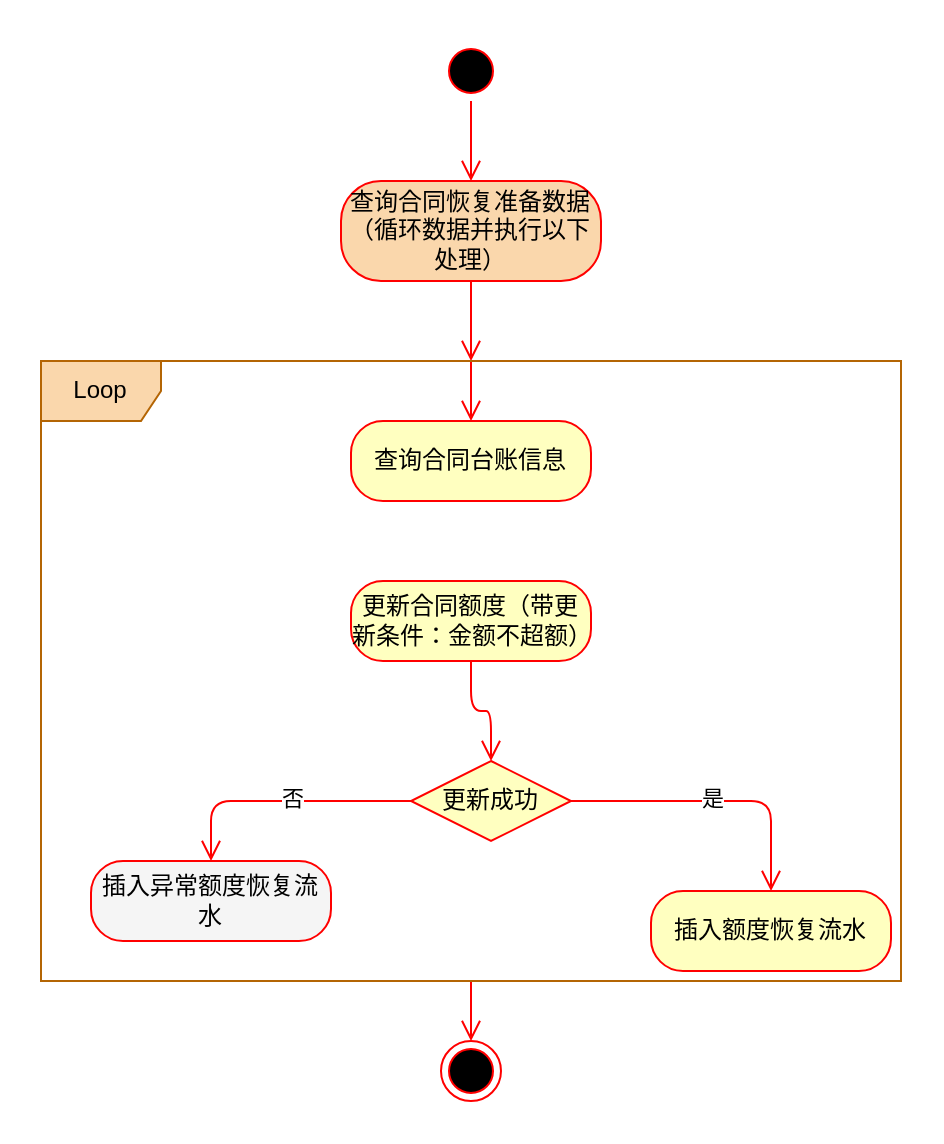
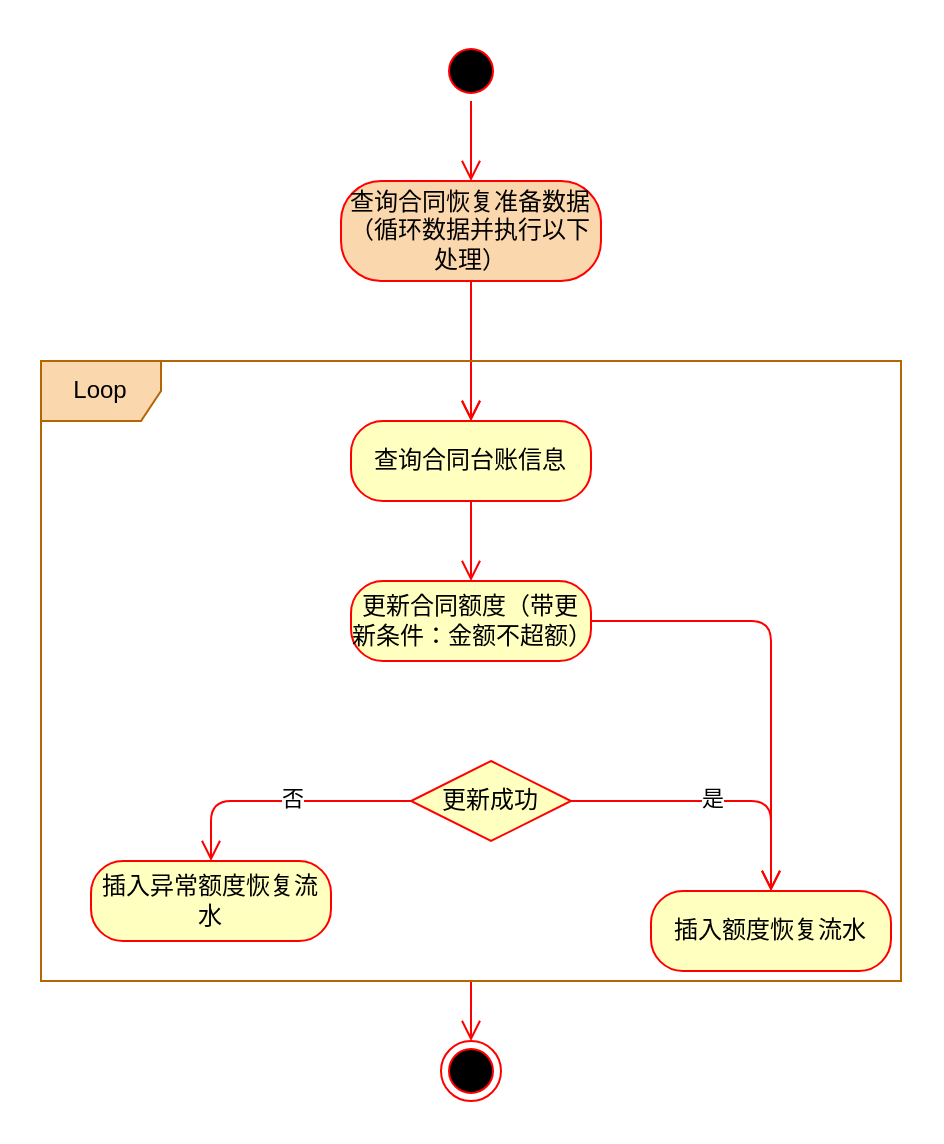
edge "查询合同恢复准备数据（循环数据并执行以下处理）" -> "Loop": now "查询合同恢复准备数据（循环数据并执行以下处理）" -> "查询合同台账信息"
edge "查询合同台账信息" -> "更新合同额度（带更新条件：金额不超额）": added
edge "更新合同额度（带更新条件：金额不超额）" -> "更新成功": now "更新合同额度（带更新条件：金额不超额）" -> "插入额度恢复流水"
node "插入异常额度恢复流水": fillcolor #f5f5f5 -> #ffffc0
